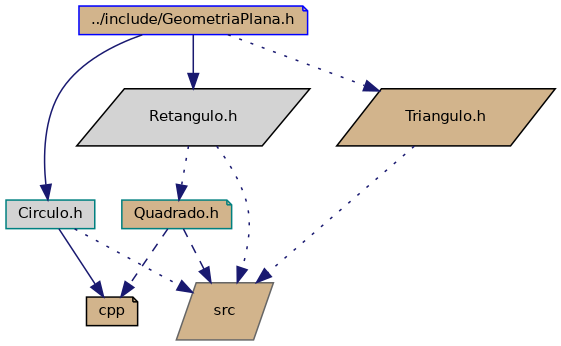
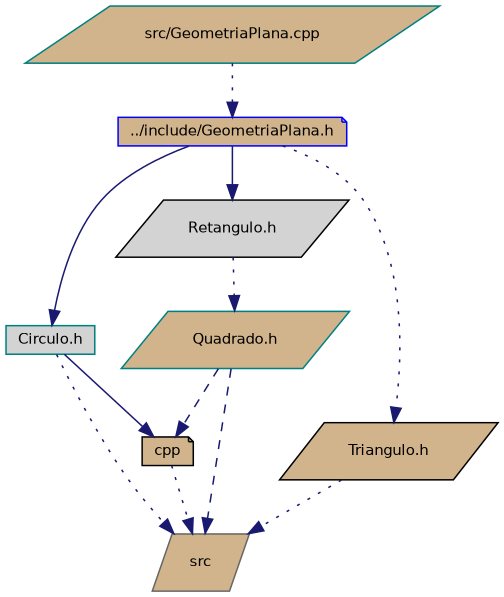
node "src/GeometriaPlana.cpp": added
edge "Retangulo.h" -> "src": now "cpp" -> "src"
node "Quadrado.h": shape note -> parallelogram
